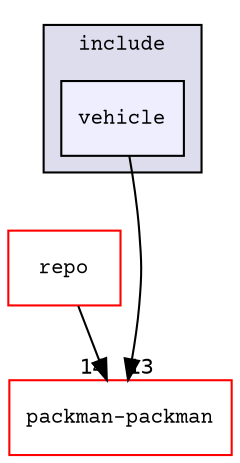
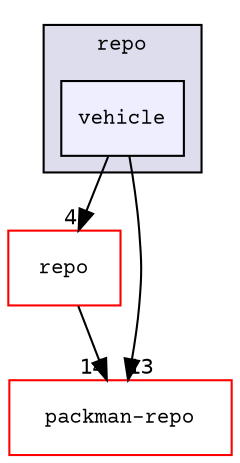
cluster "include": label "include" -> "repo"
edge "vehicle" -> "repo": added
node "packman-packman": label "packman-packman" -> "packman-repo"
